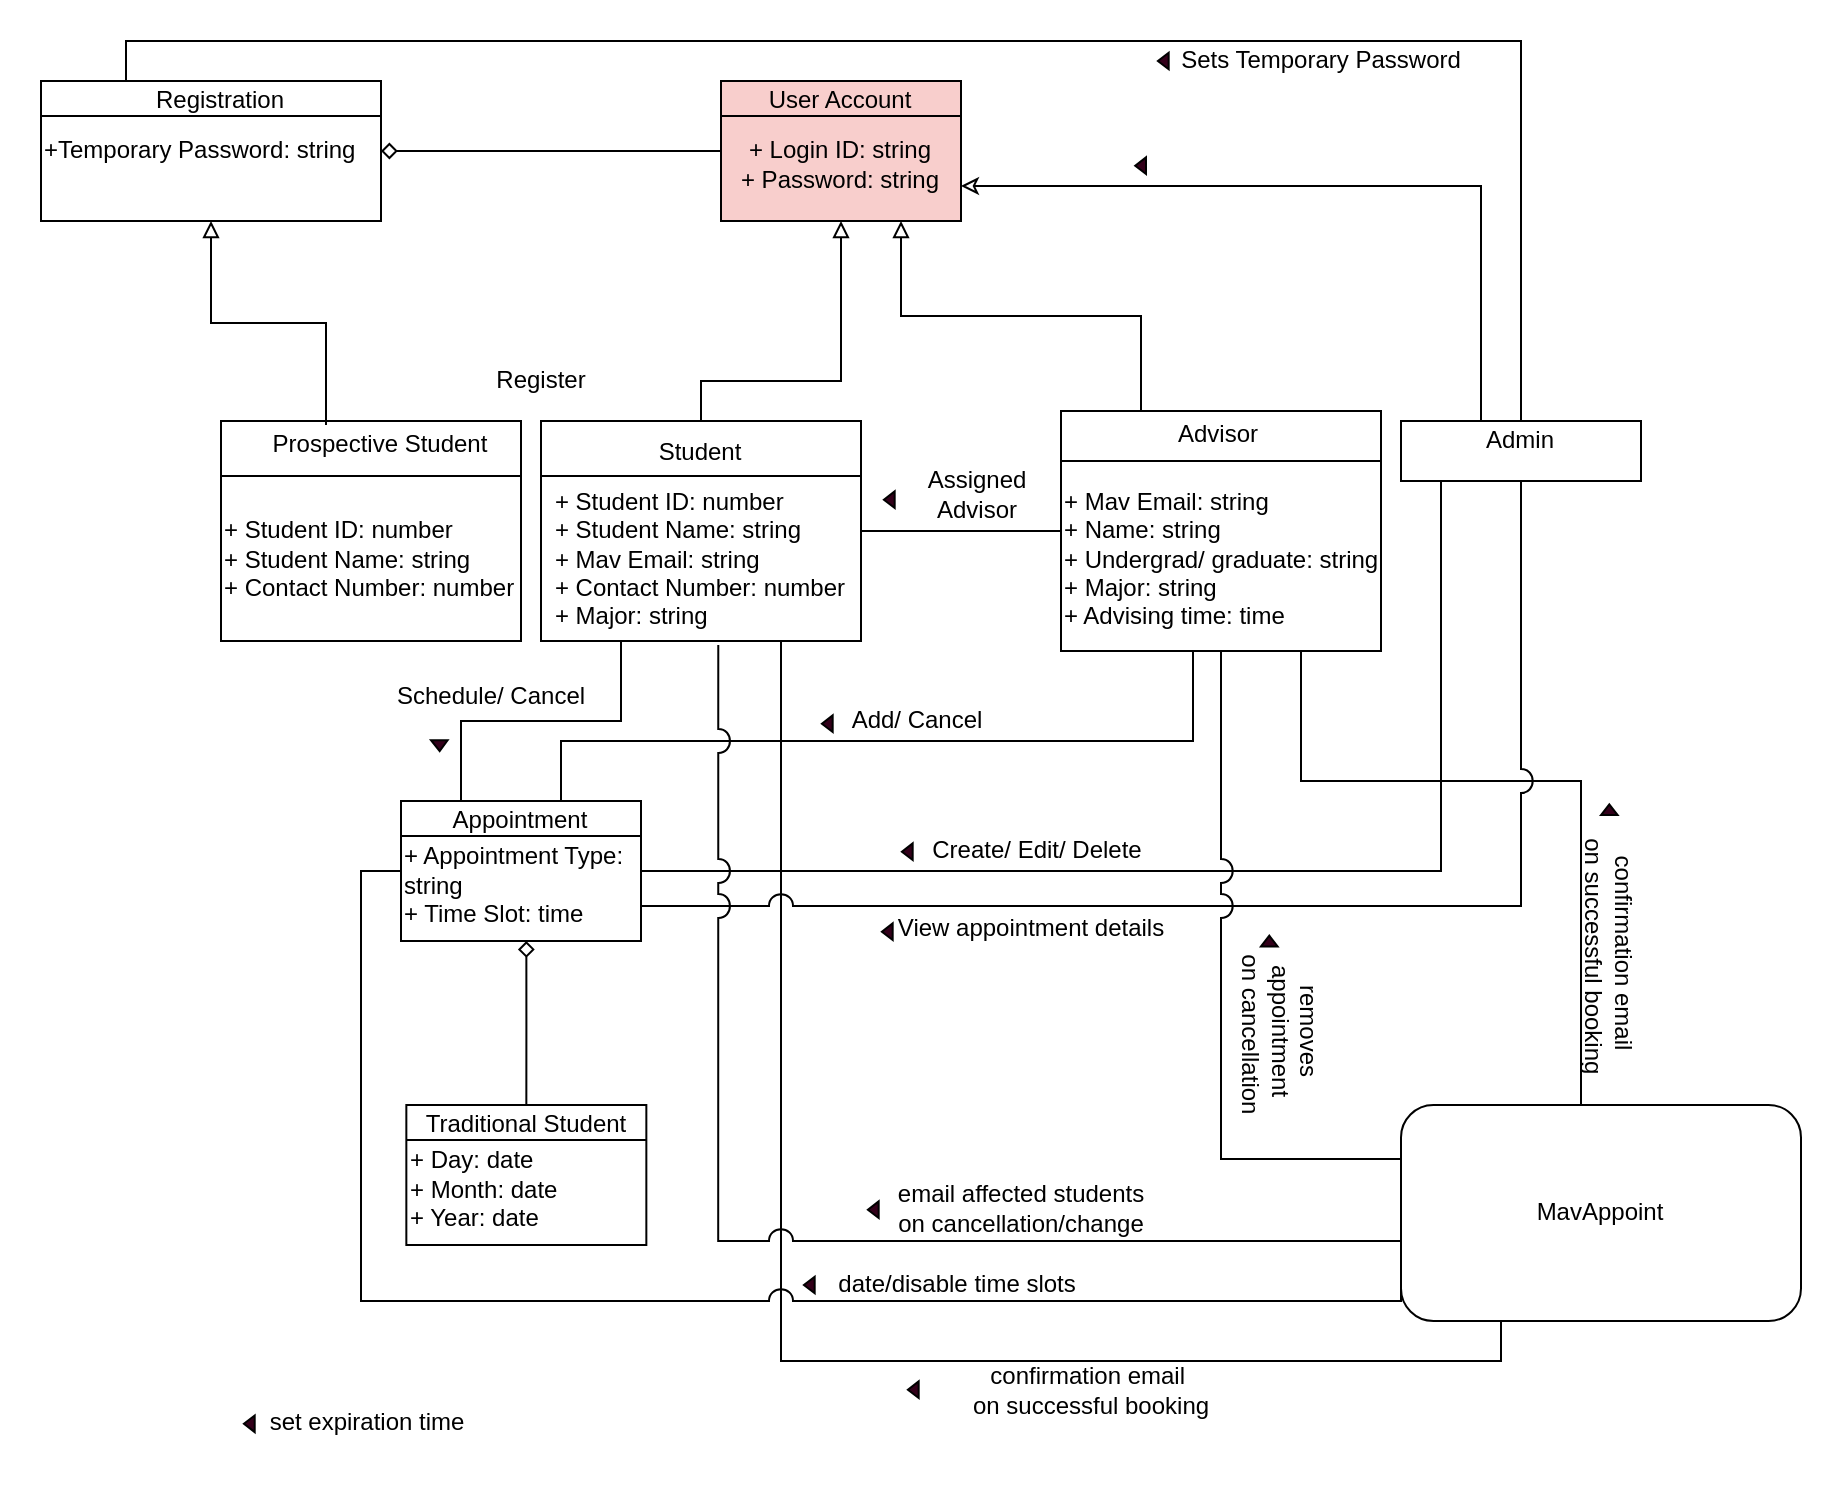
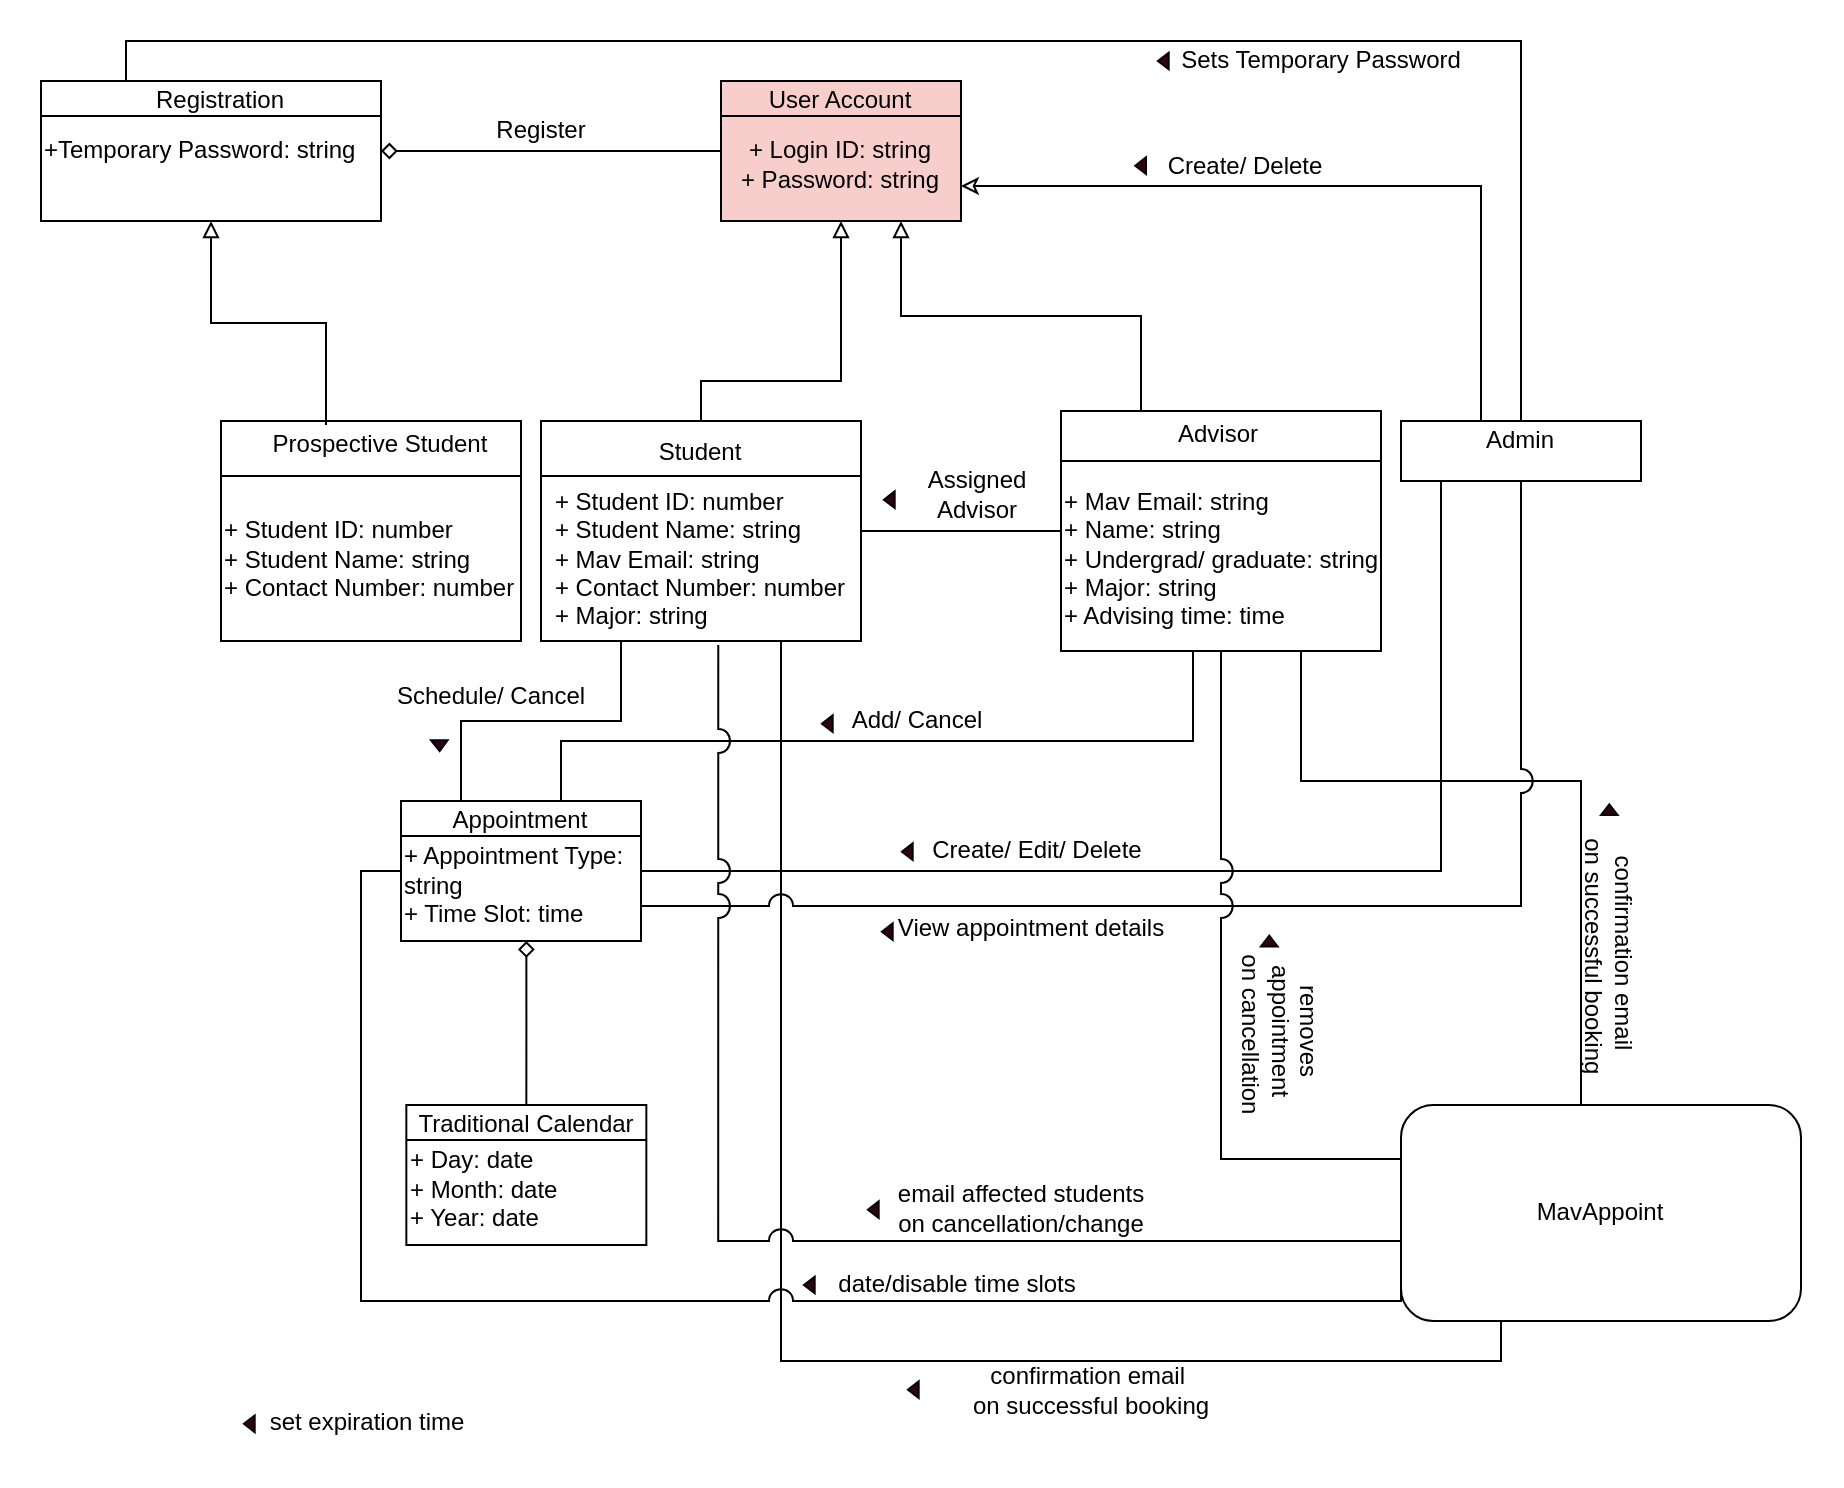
node "Create/ Delete": added
node "Register": moved (541, 381) -> (541, 131)
node "Traditional Student": label "Traditional Student" -> "Traditional Calendar"
